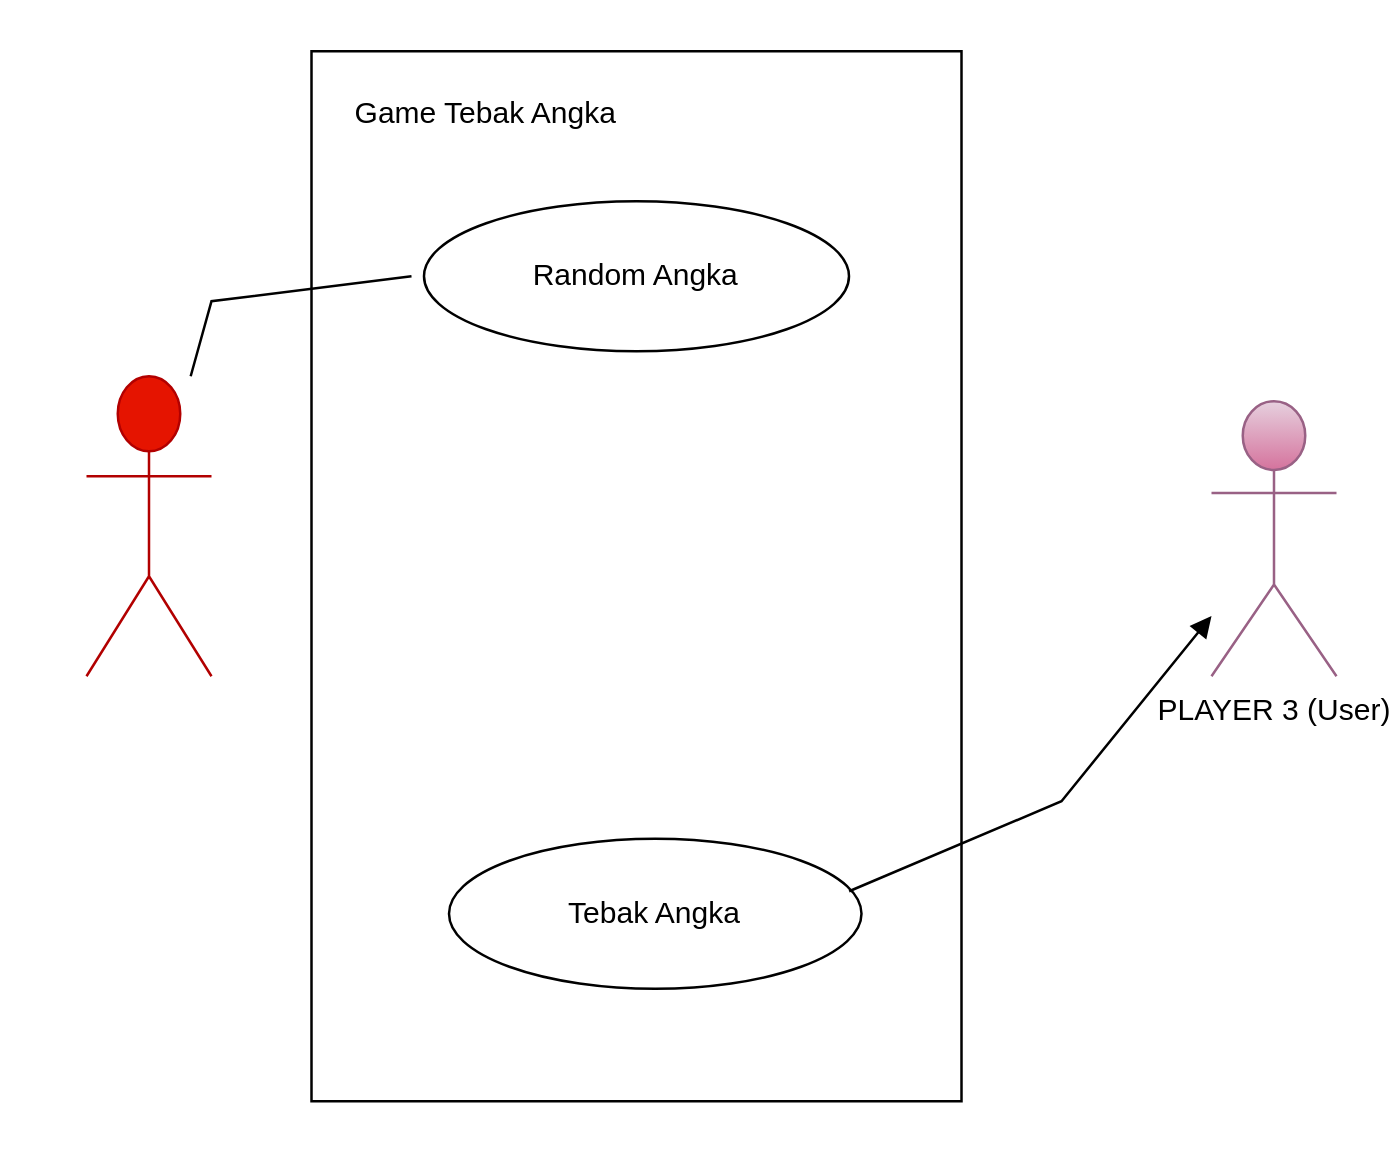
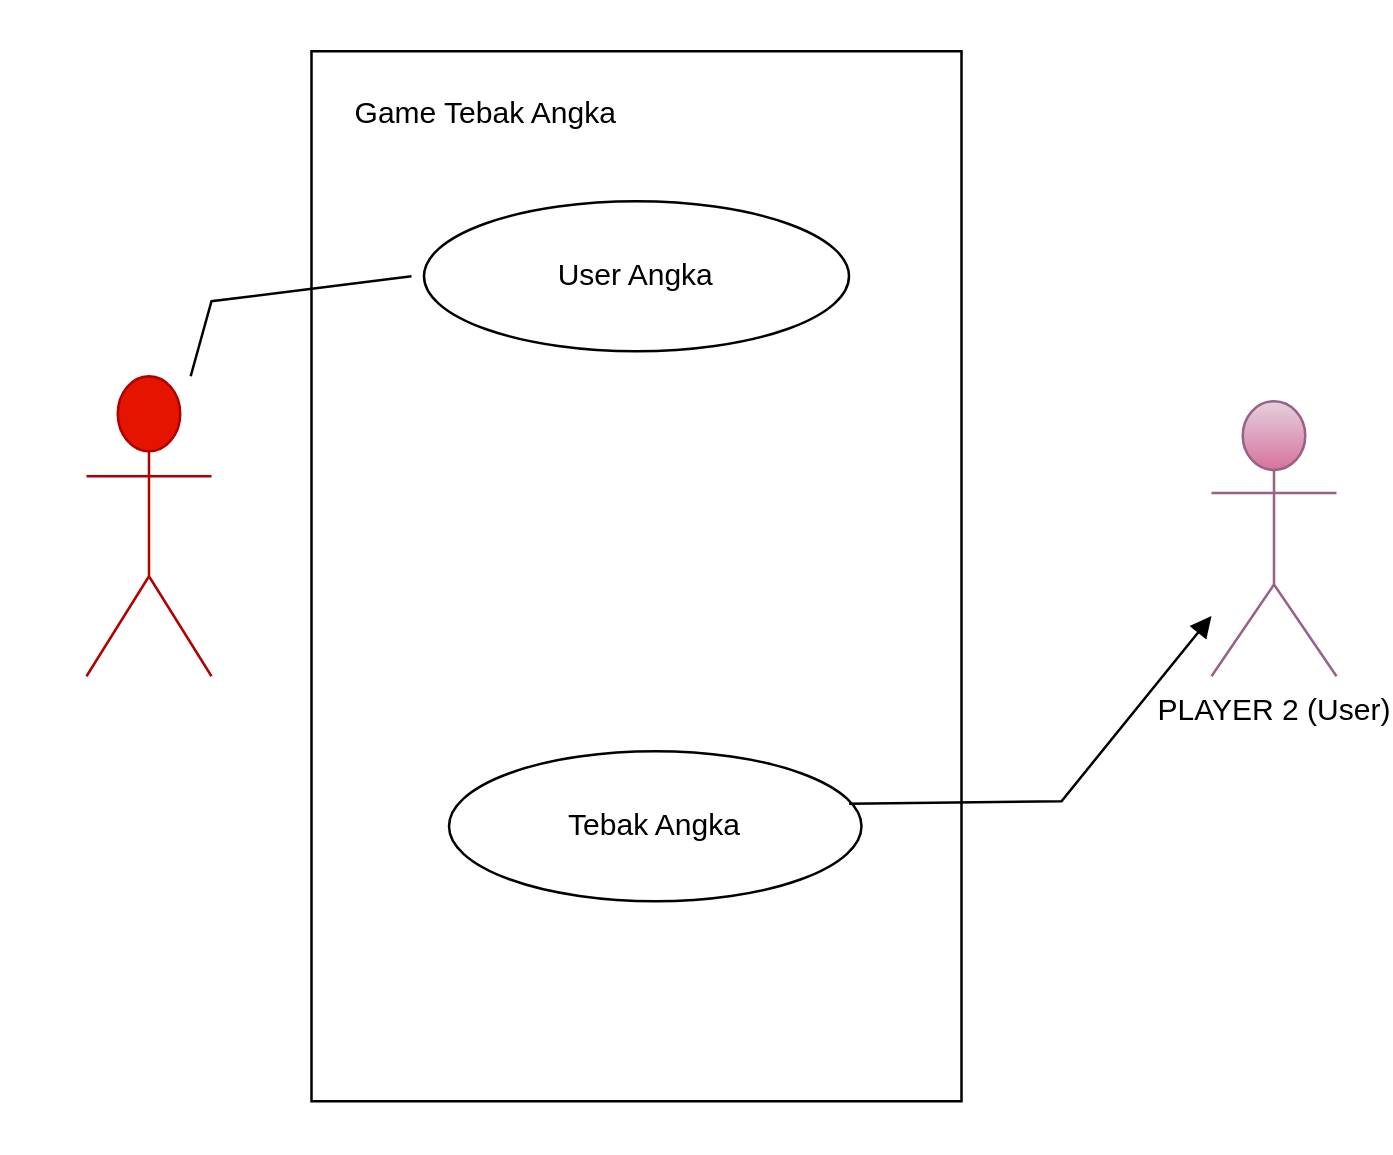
node "Random Angka": label "Random Angka" -> "User Angka"
node "PLAYER 3 (User)": label "PLAYER 3 (User)" -> "PLAYER 2 (User)"
node "Tebak Angka": moved (655, 914) -> (655, 826)
